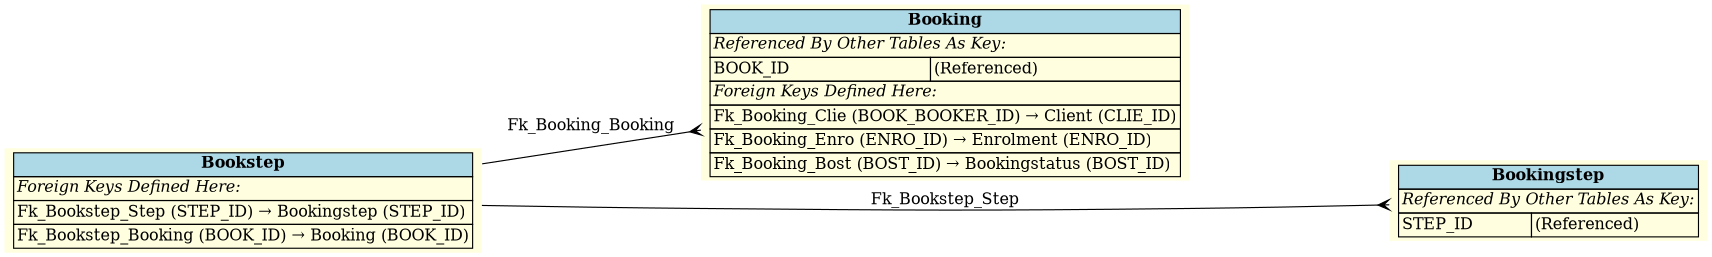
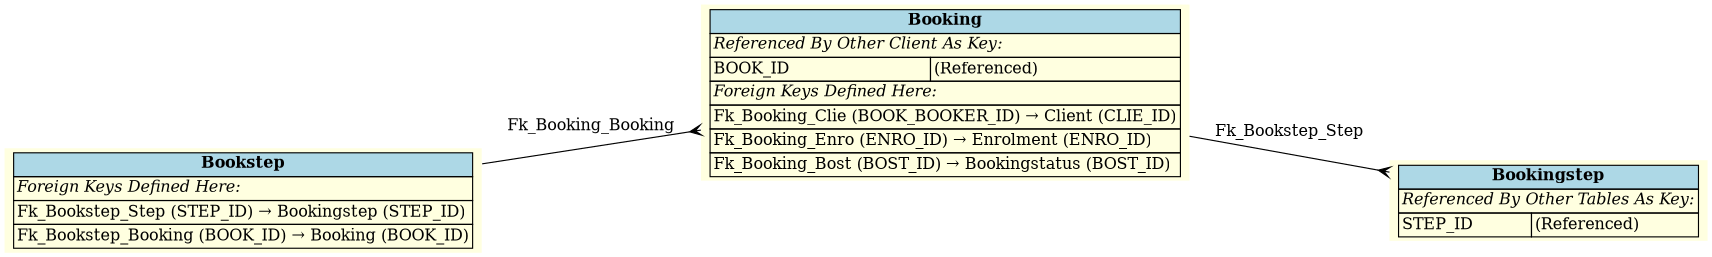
node "Booking": text "Referenced By Other Tables As Key:" -> "Referenced By Other Client As Key:"
edge "Bookstep" -- "Bookingstep": now "Booking" -- "Bookingstep"
